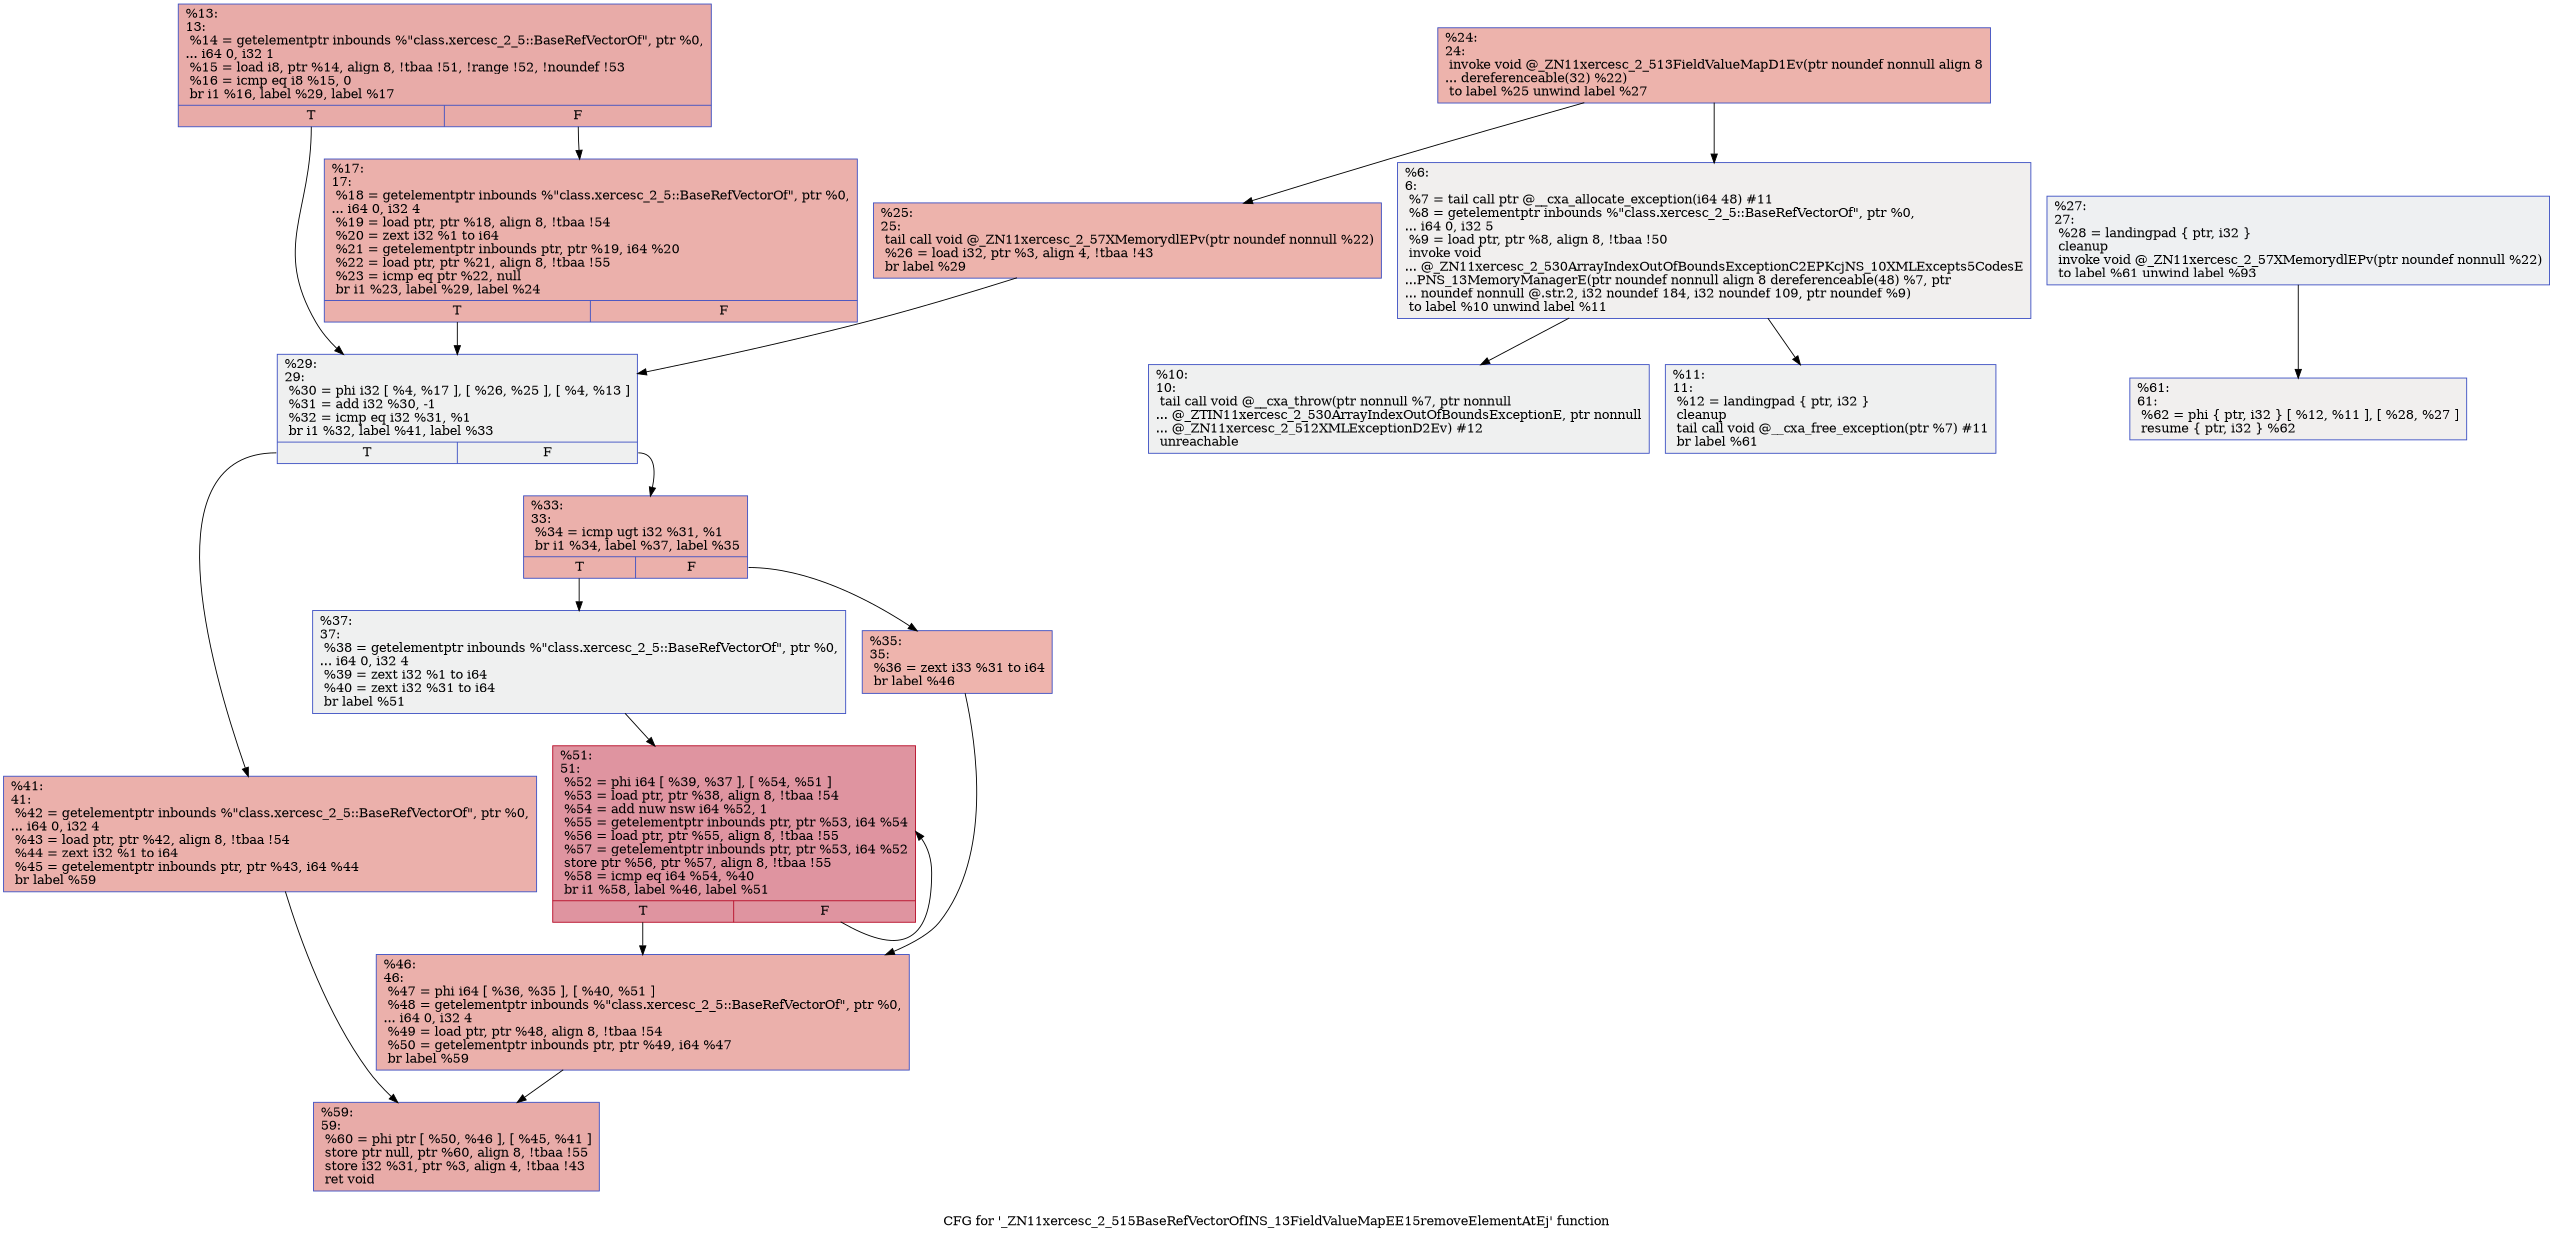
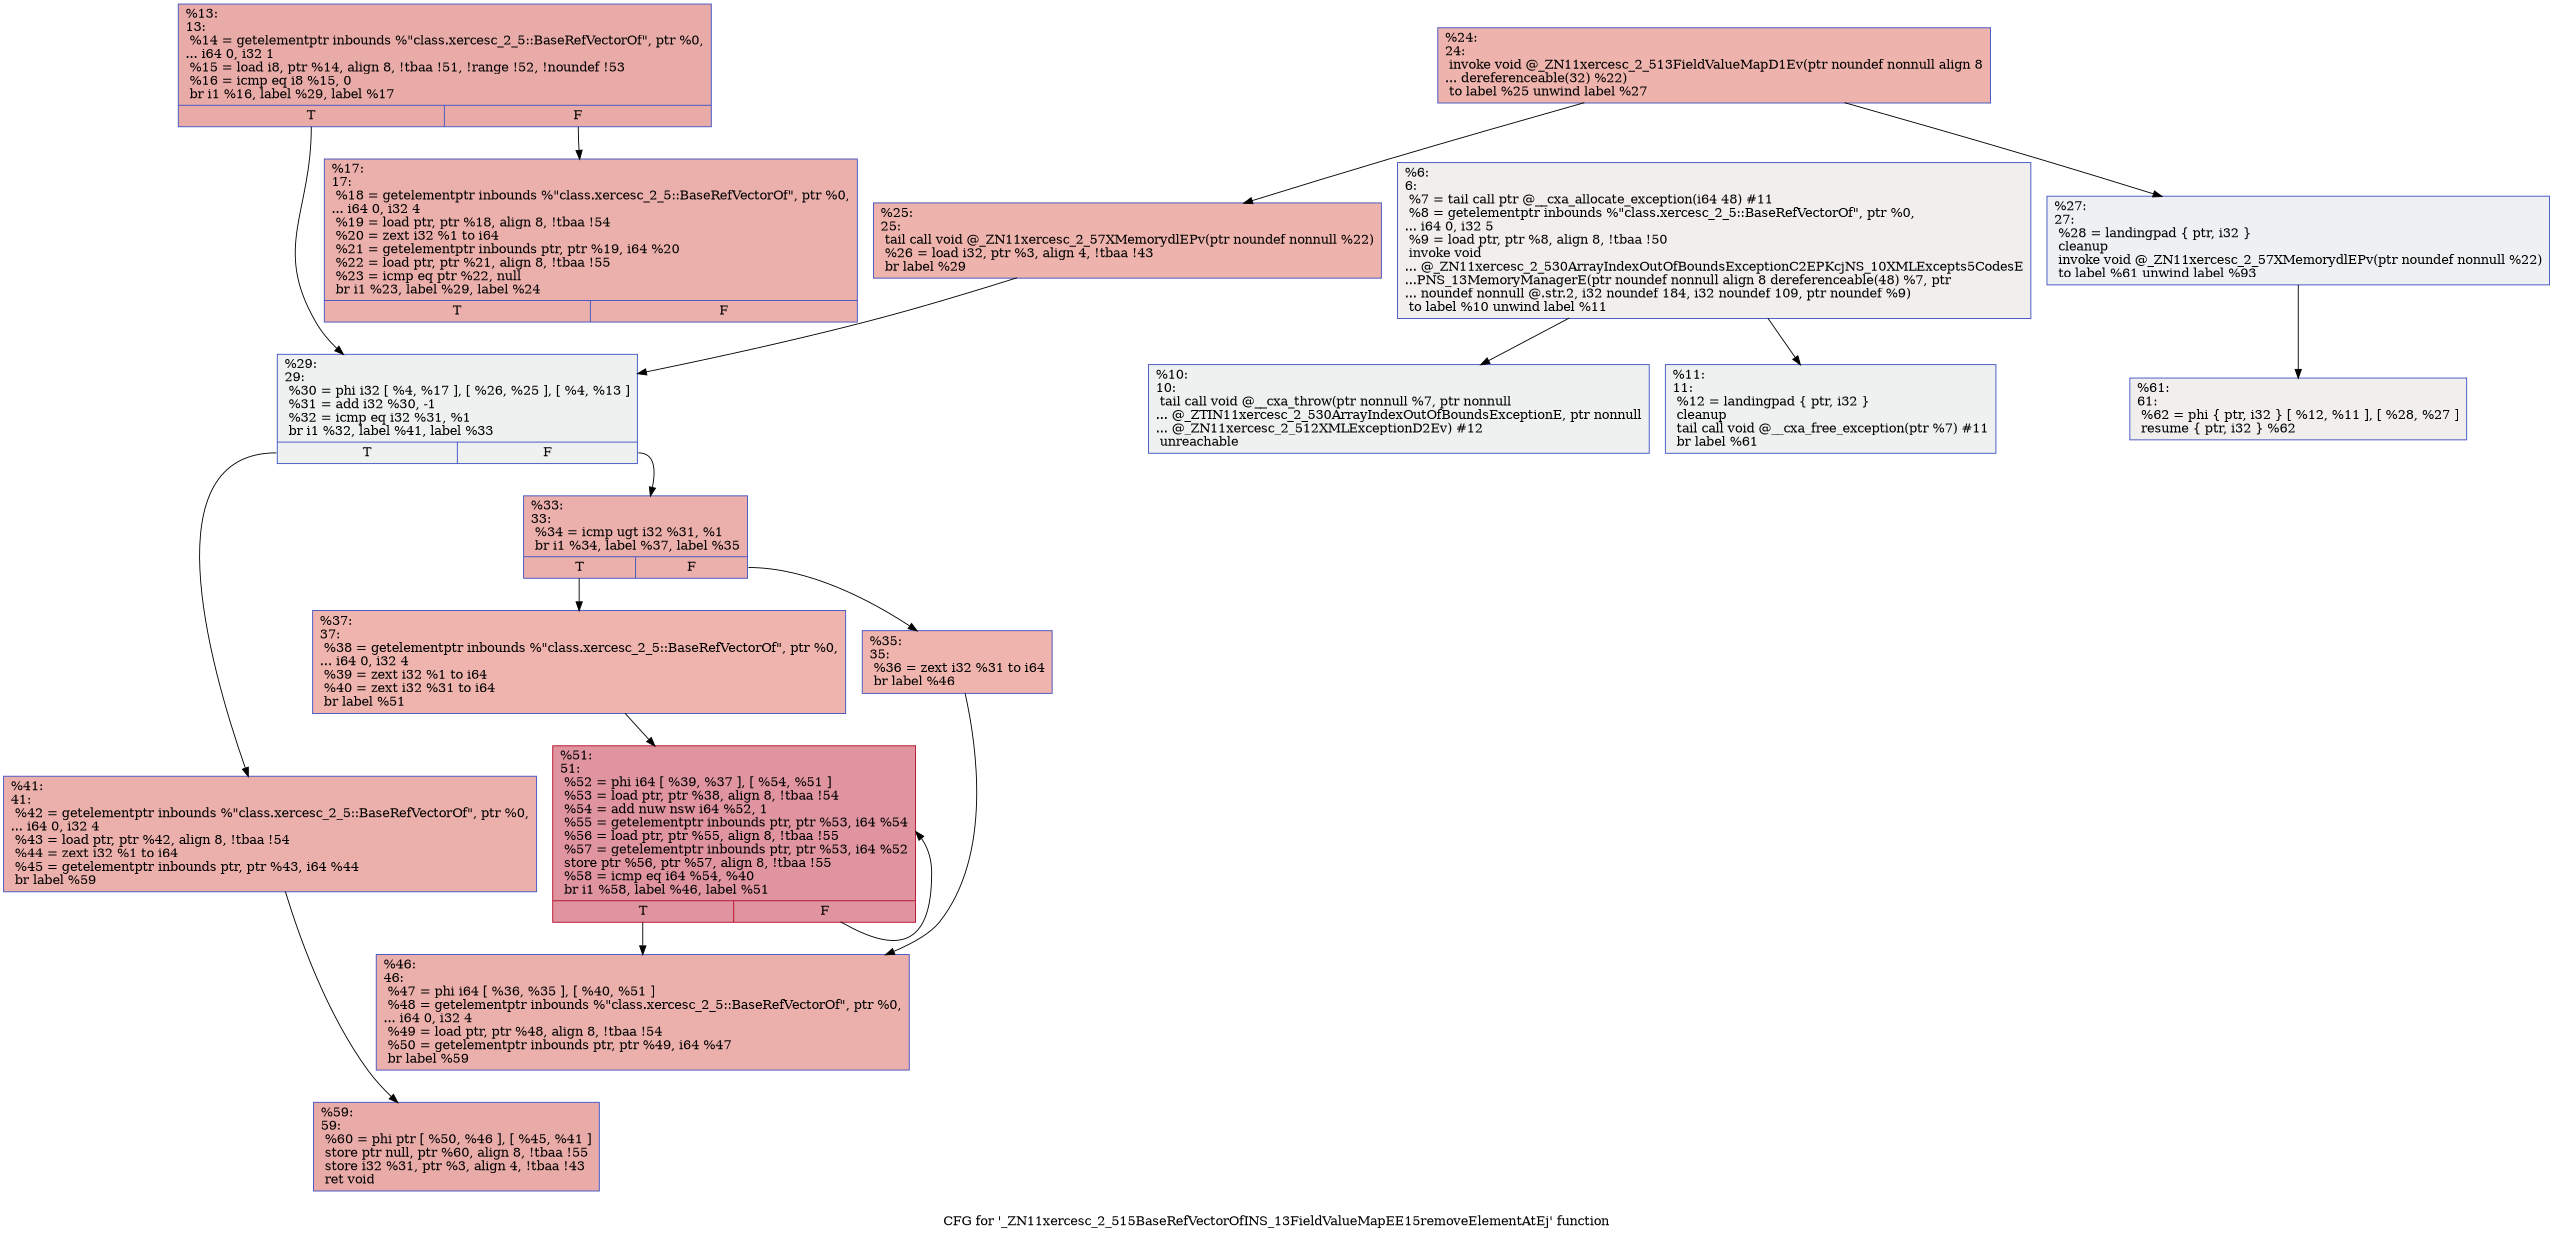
edge "%24:" -> "%6:": now "%24:" -> "%27:"
edge "%17:" -> "%29:": removed
node "%37:": fillcolor #dbdcde70 -> #d8564670
node "%35:": text "%36 = zext i33 %31 to i64" -> "%36 = zext i32 %31 to i64"
edge "%46:" -> "%59:": removed
